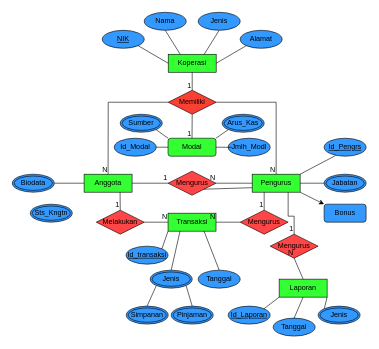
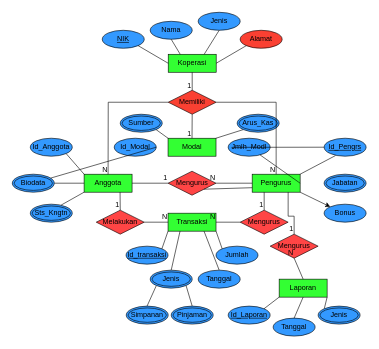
node "Nama": moved (165, 21) -> (171, 30)
node "Alamat": fillcolor #3399ff -> #fa4032
node "Arus_Kas": moved (243, 123) -> (258, 123)
node "Id_Anggota": added
edge "Id_Modal" -- "Modal": now "Id_Modal" -- "Biodata"
node "Modal": shape rounded rectangle -> rectangle
edge "Modal" -- "Jmlh_Modl": now "Id_Pengrs" -- "Jmlh_Modl"
edge "Id_Anggota" -- "Anggota": added
edge "Pengurus" -- "Jabatan": now "Pengurus" -- "Jmlh_Modl"
edge "Anggota" -- "Sts_Kngtn": added
node "Bonus": shape rounded rectangle -> ellipse
edge "Transaksi" -- "Jumlah": added
node "Jumlah": added
